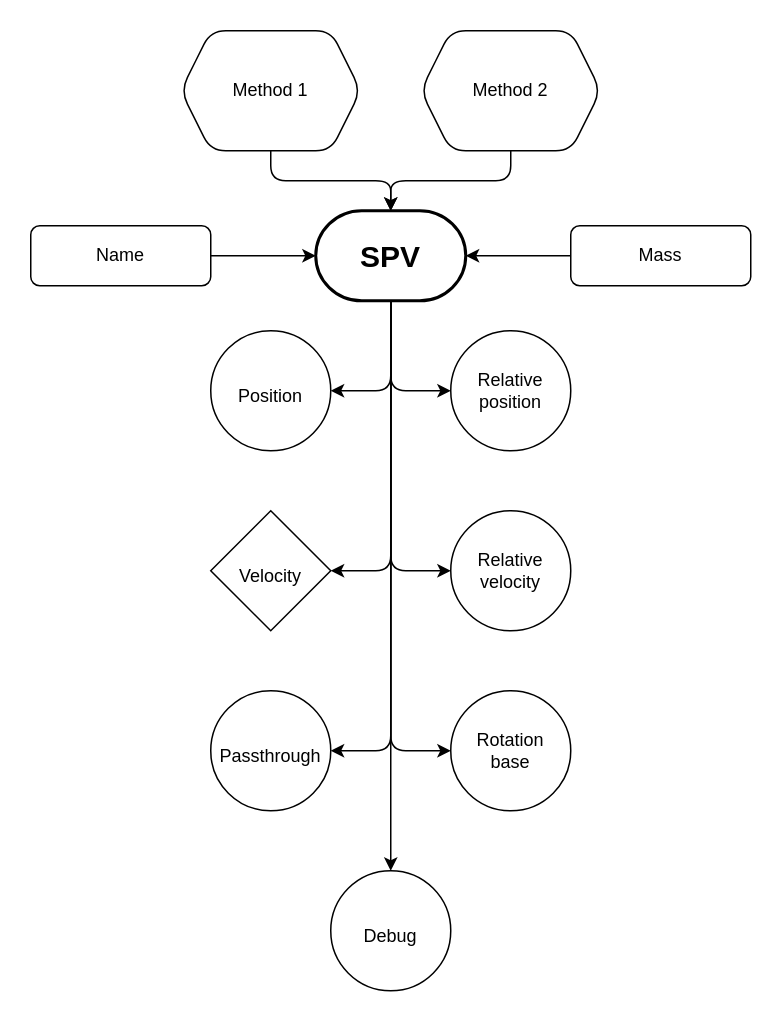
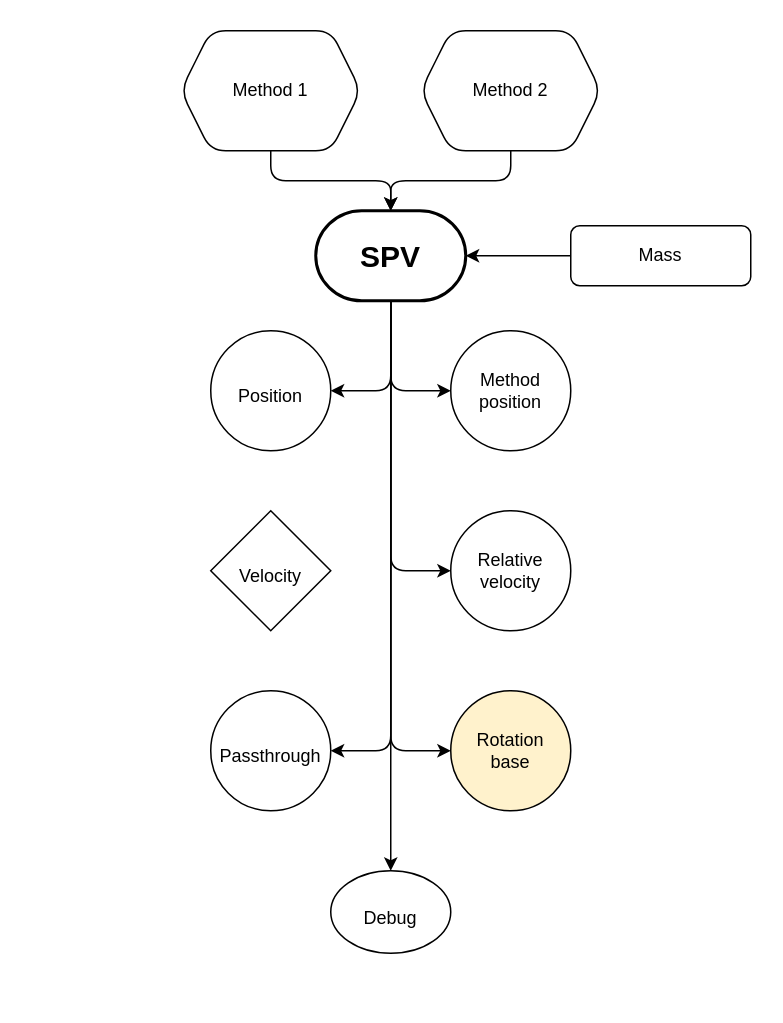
node "Name": removed
edge "Name" -> "SPV": removed
node "Relative position": label "Relative position" -> "Method position"
edge "SPV" -> "Velocity": removed
node "Rotation base": fillcolor #ffffff -> #fff2cc
node "Debug": size 120x120 -> 120x83
